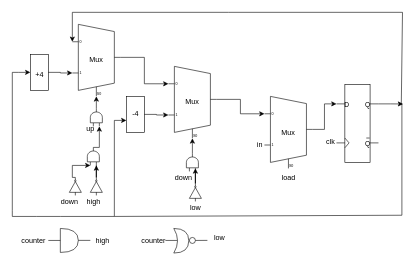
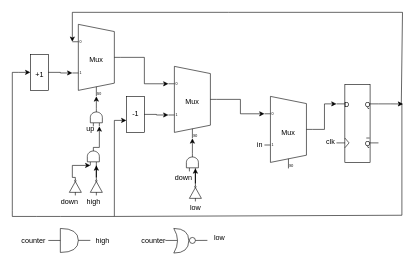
node "+4": label "+4" -> "+1"
node "-4": label "-4" -> "-1"
node "load": removed
